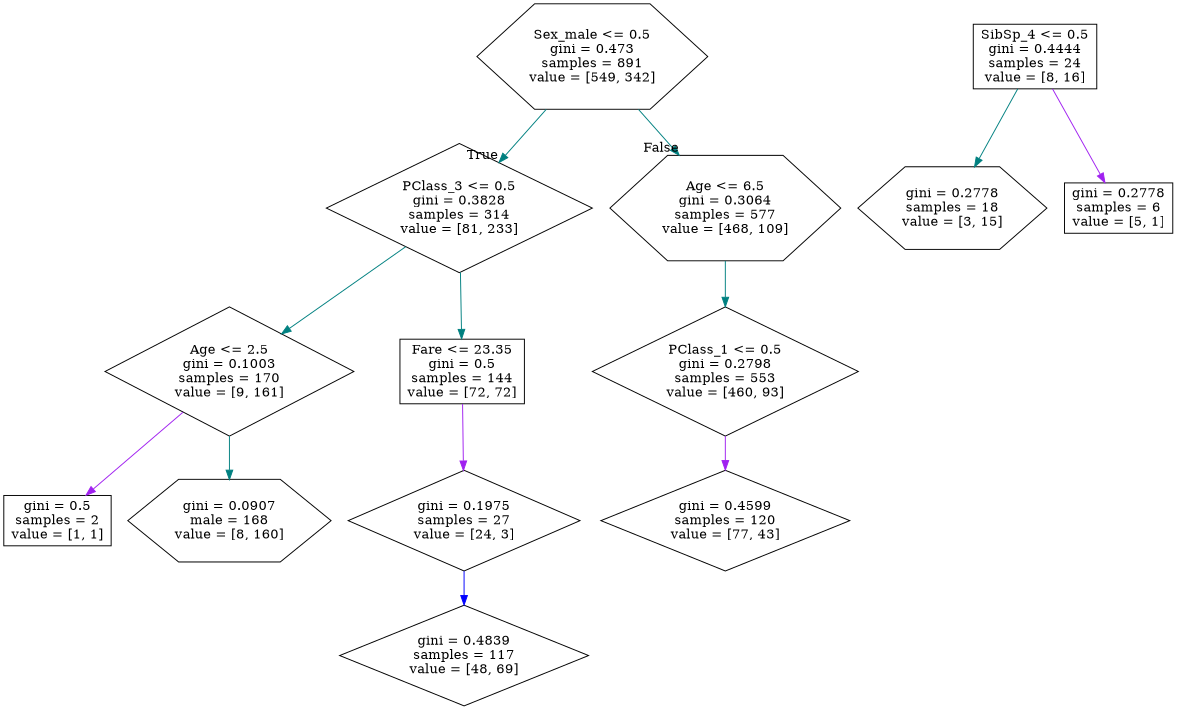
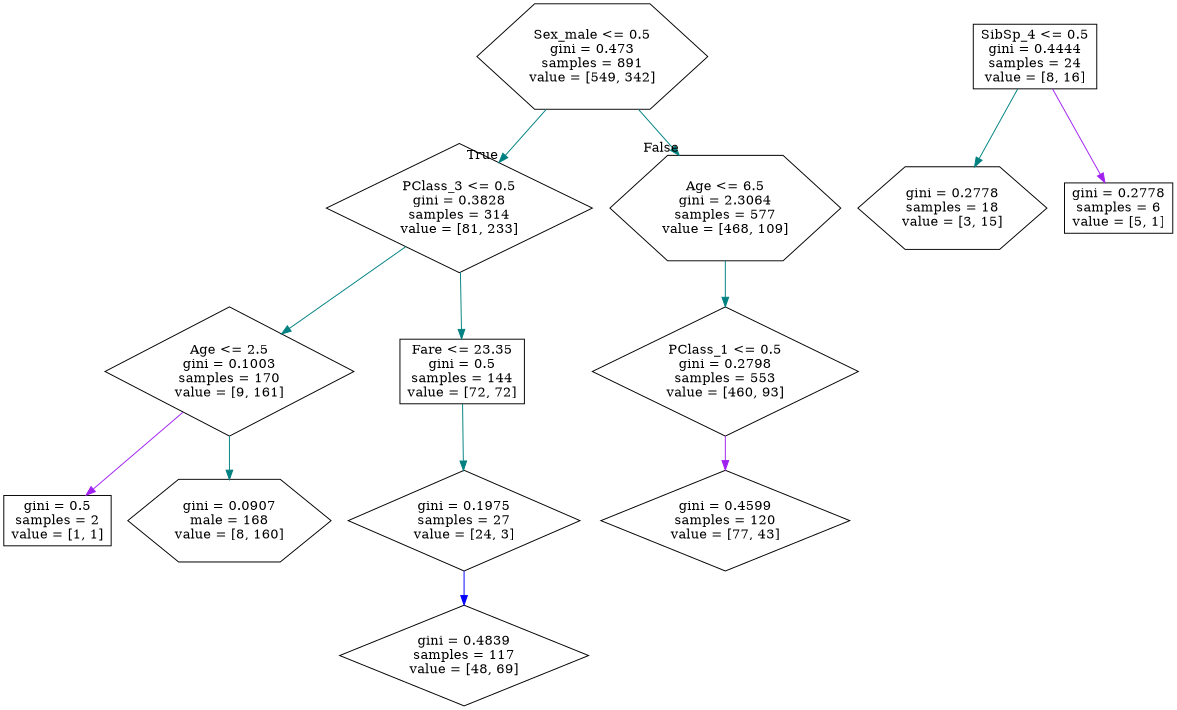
node "Age <= 6.5 gini = 0.3064 samples = 577 value = [468, 109]": label "Age <= 6.5 gini = 0.3064 samples = 577 value = [468, 109]" -> "Age <= 6.5 gini = 2.3064 samples = 577 value = [468, 109]"
edge "Fare <= 23.35 gini = 0.5 samples = 144 value = [72, 72]" -> "gini = 0.1975 samples = 27 value = [24, 3]": color purple -> teal
